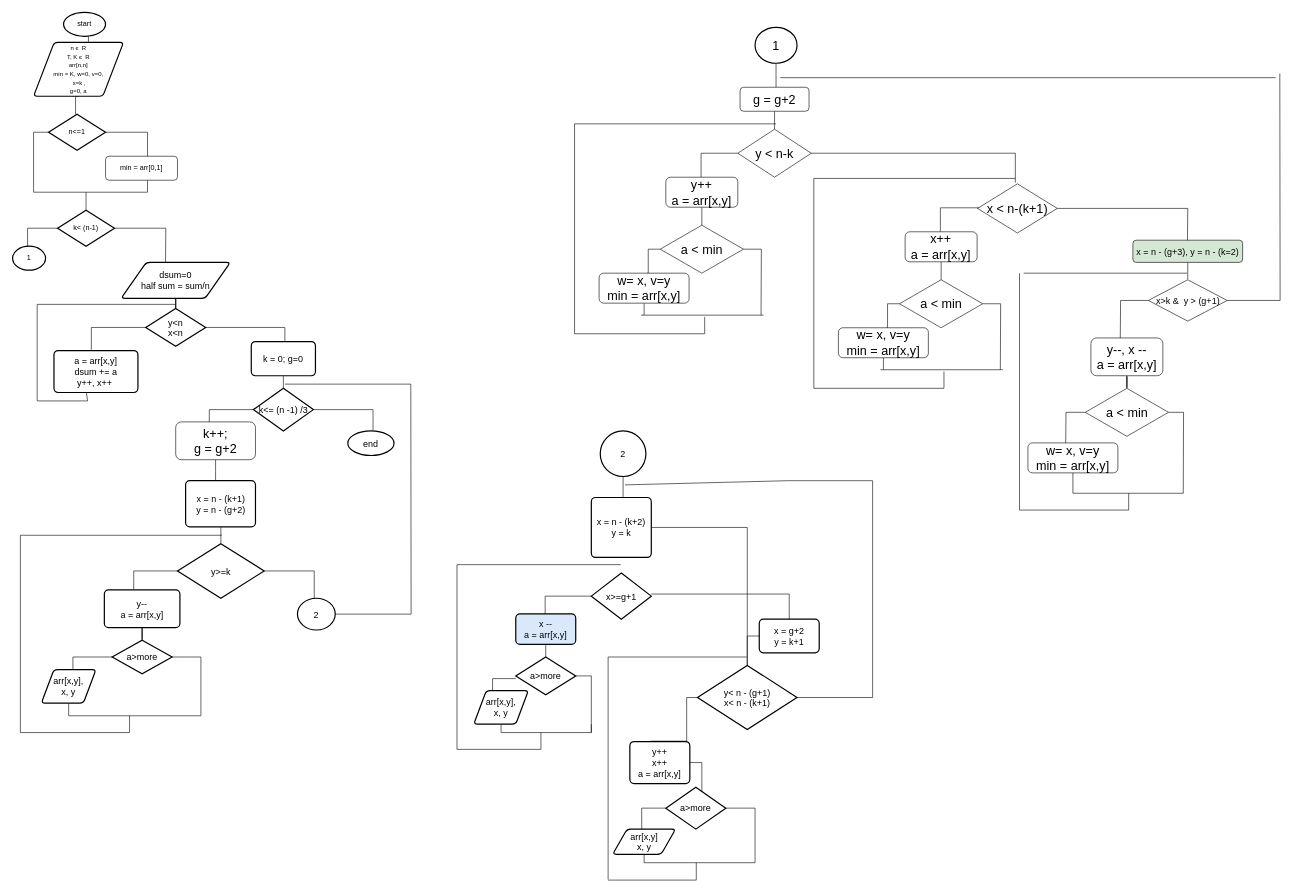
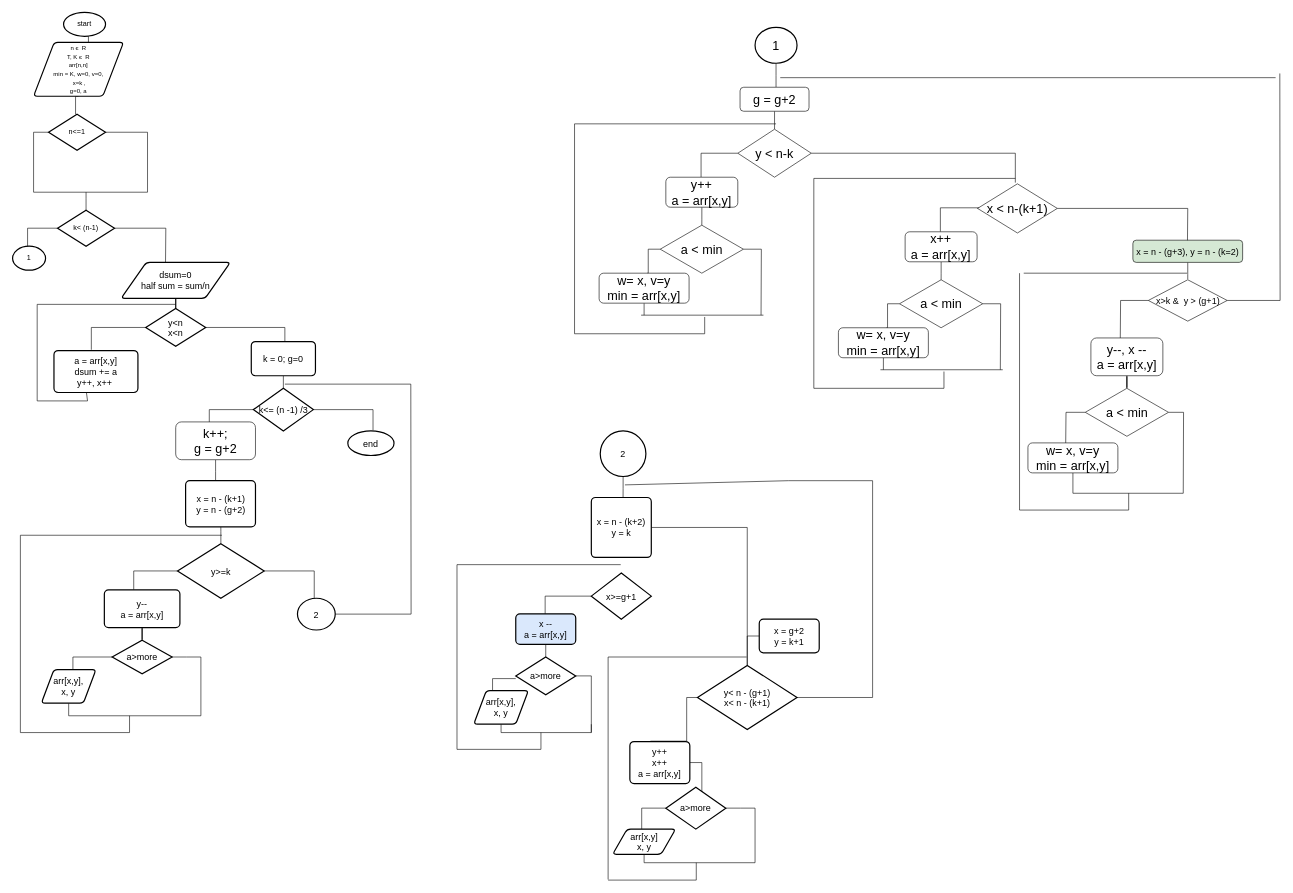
node "min = arr[0,1]": removed
edge "x>=g+1" -- "x = g+2 y = k+1": removed
